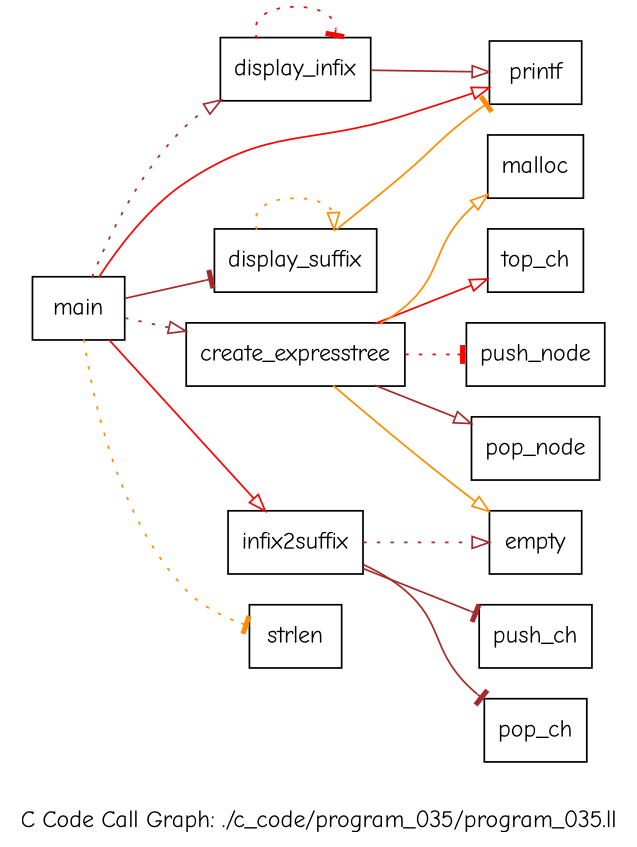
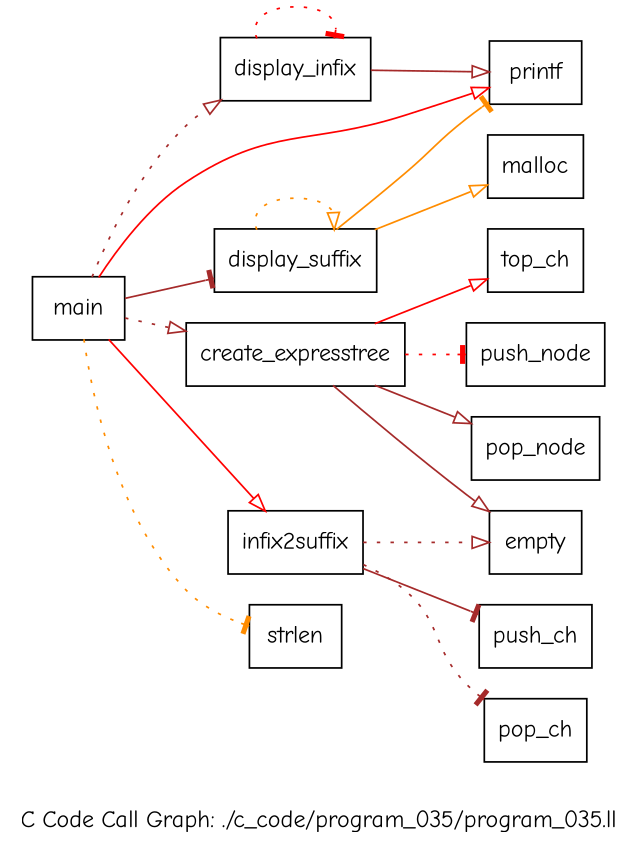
edge "create_expresstree" -> "malloc": now "display_suffix" -> "malloc"
edge "create_expresstree" -> "empty": color darkorange -> brown
edge "infix2suffix" -> "pop_ch": style solid -> dotted
